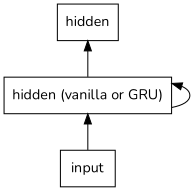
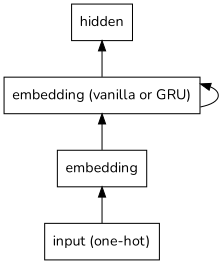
node "hidden (vanilla or GRU)": label "hidden (vanilla or GRU)" -> "embedding (vanilla or GRU)"
node "input": label "input" -> "embedding"
node "input (one-hot)": added
